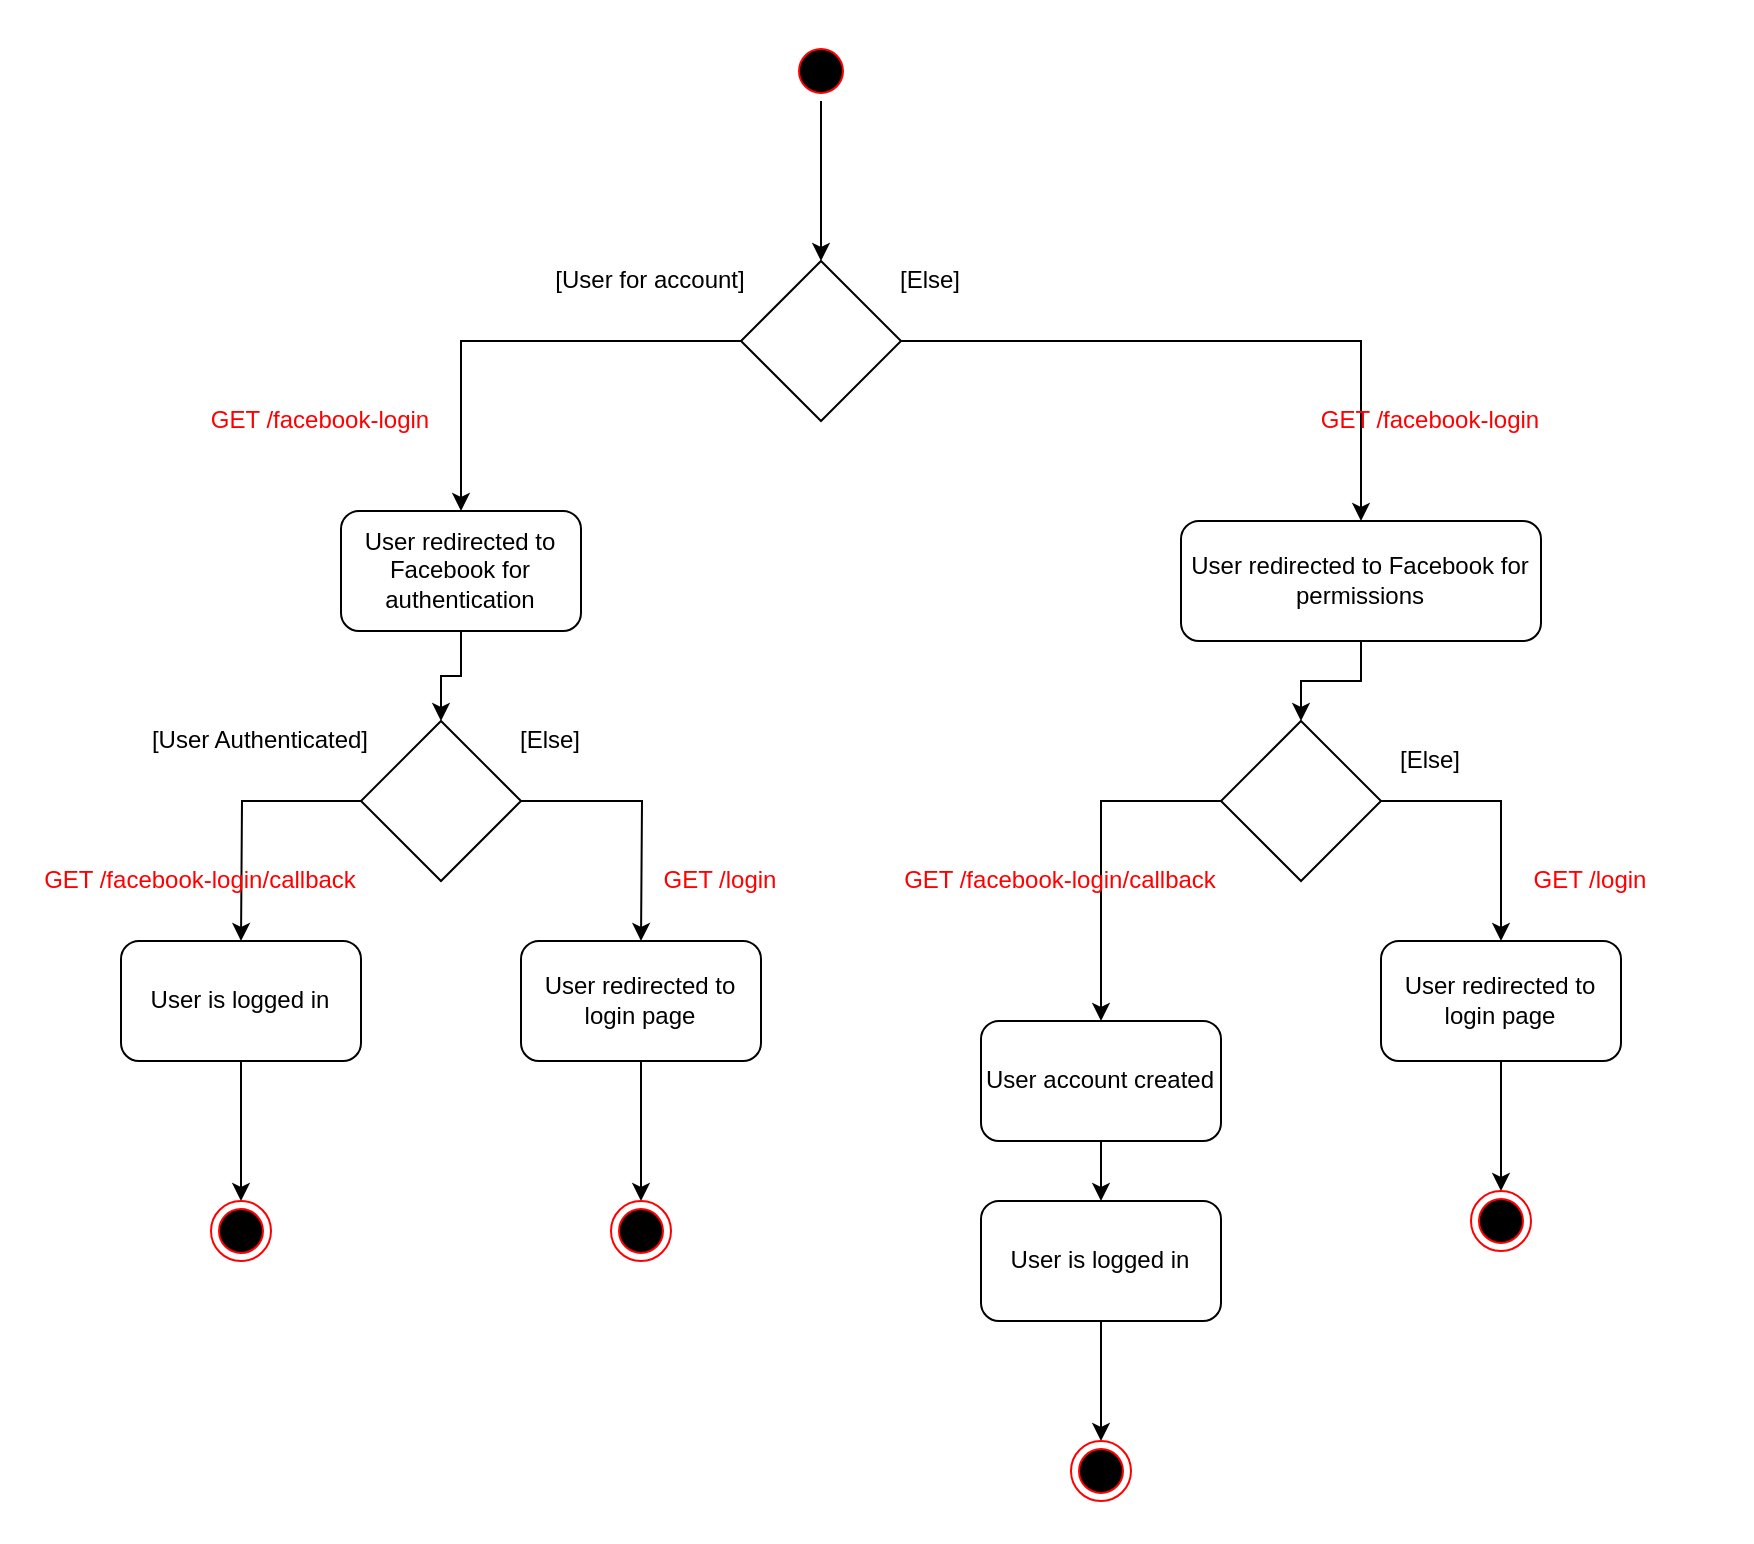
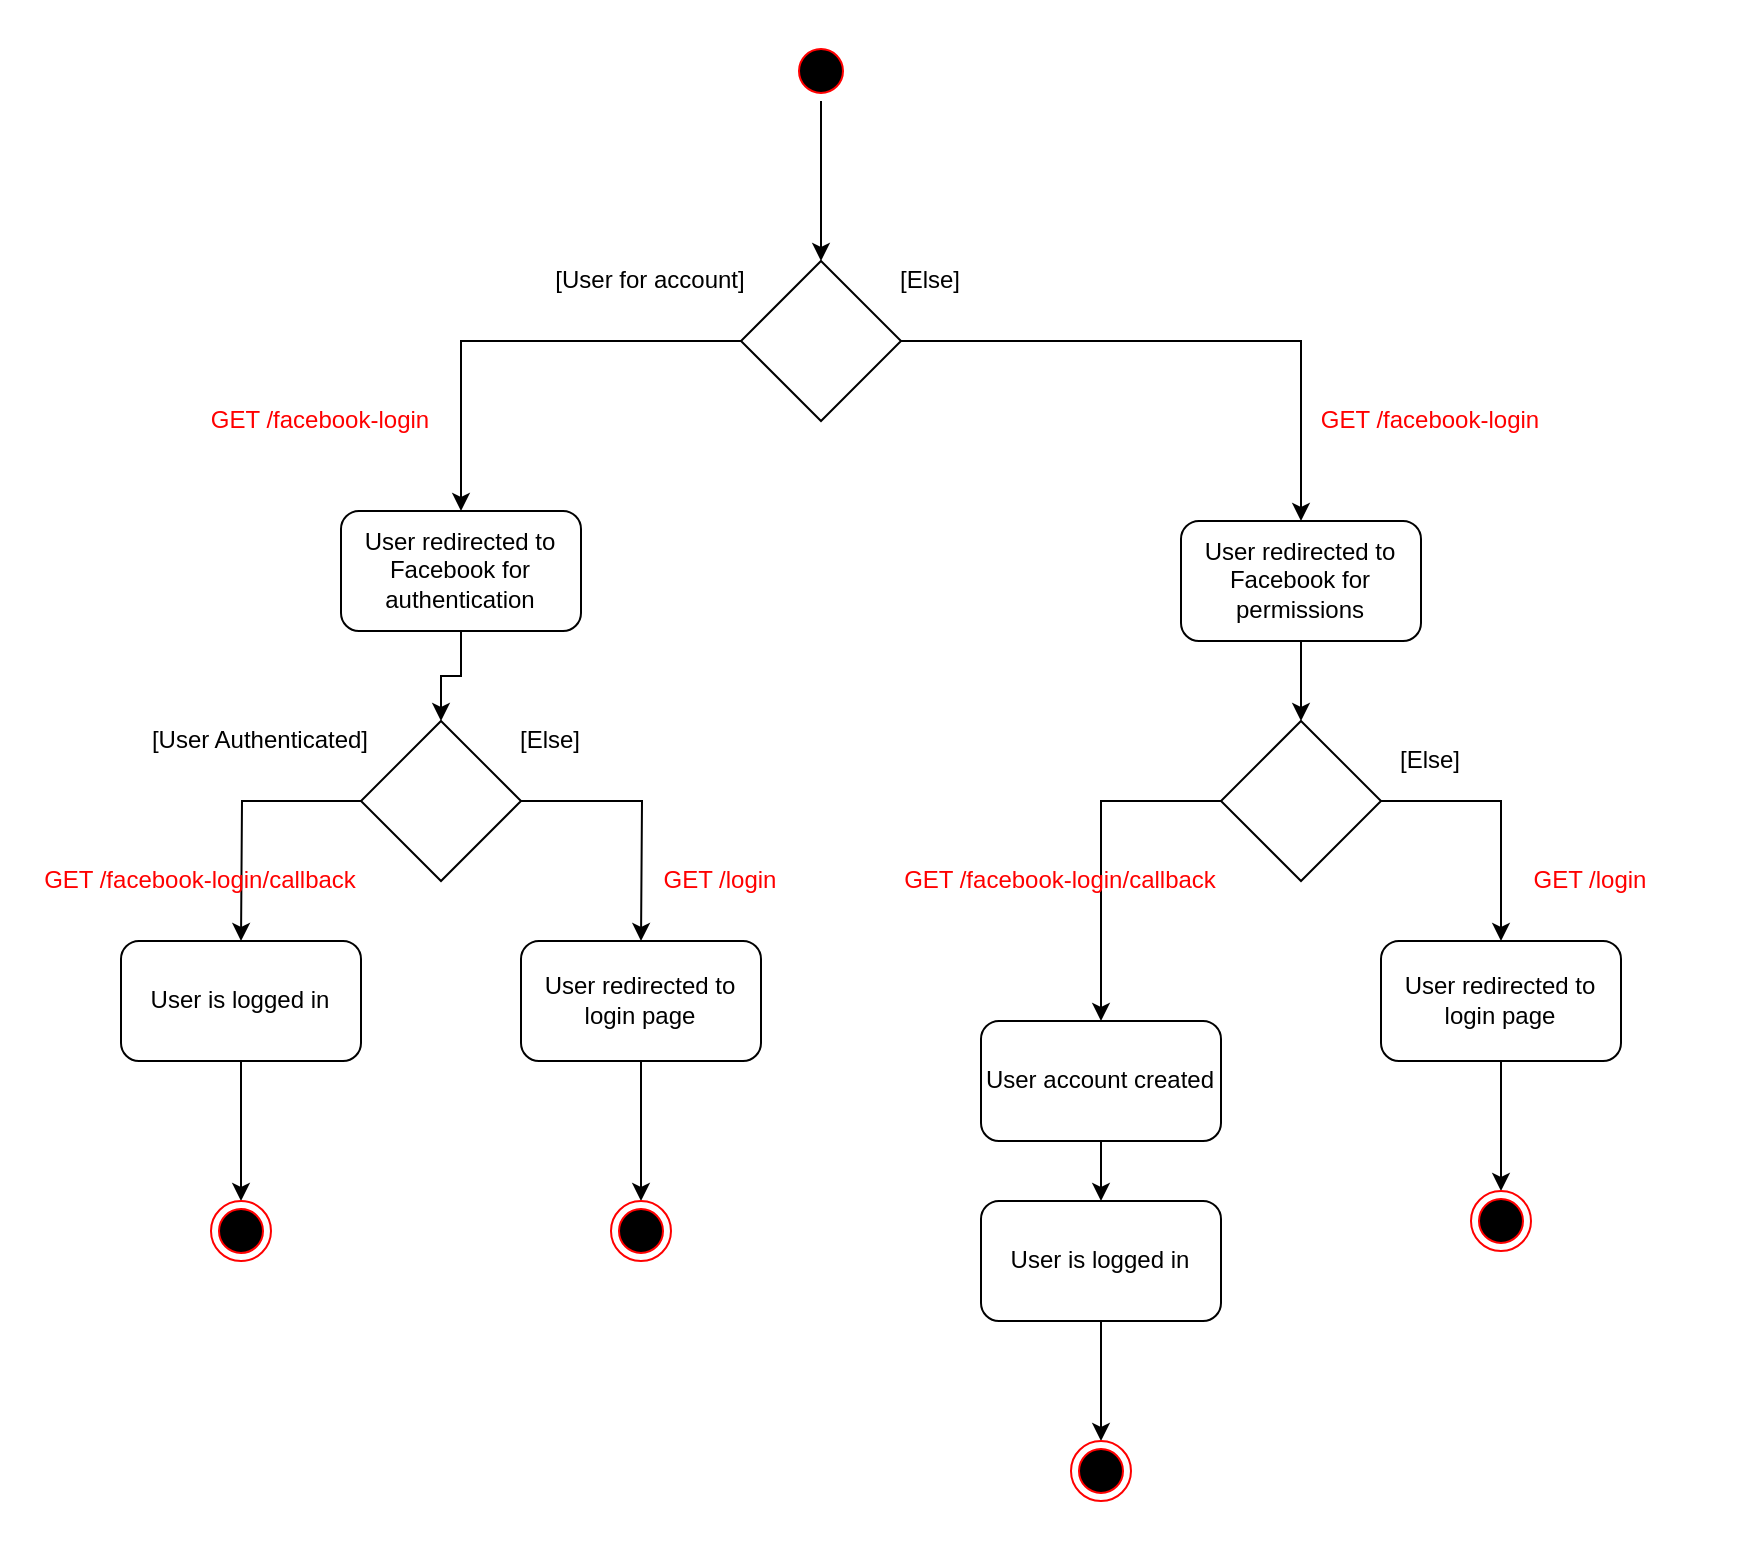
node "User redirected to Facebook for permissions": size 360x120 -> 240x120
